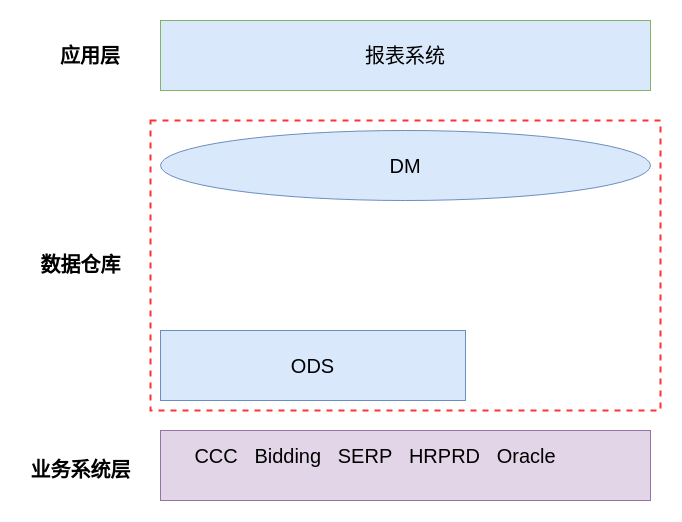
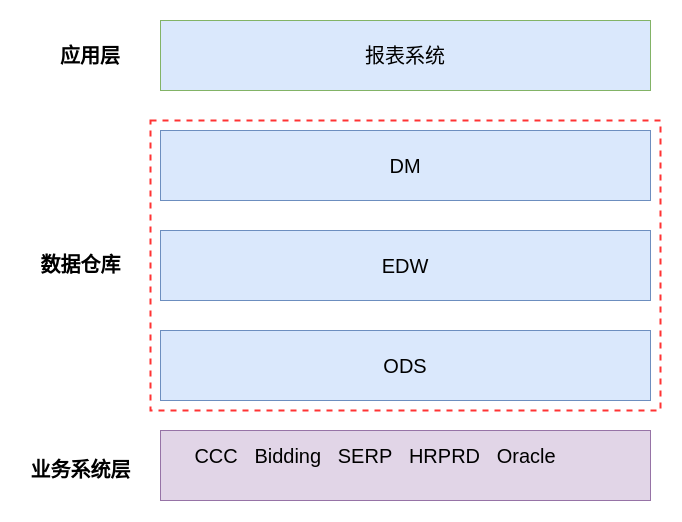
node "DM": shape ellipse -> rectangle
node "EDW": added
node "ODS": size 305x70 -> 490x70
